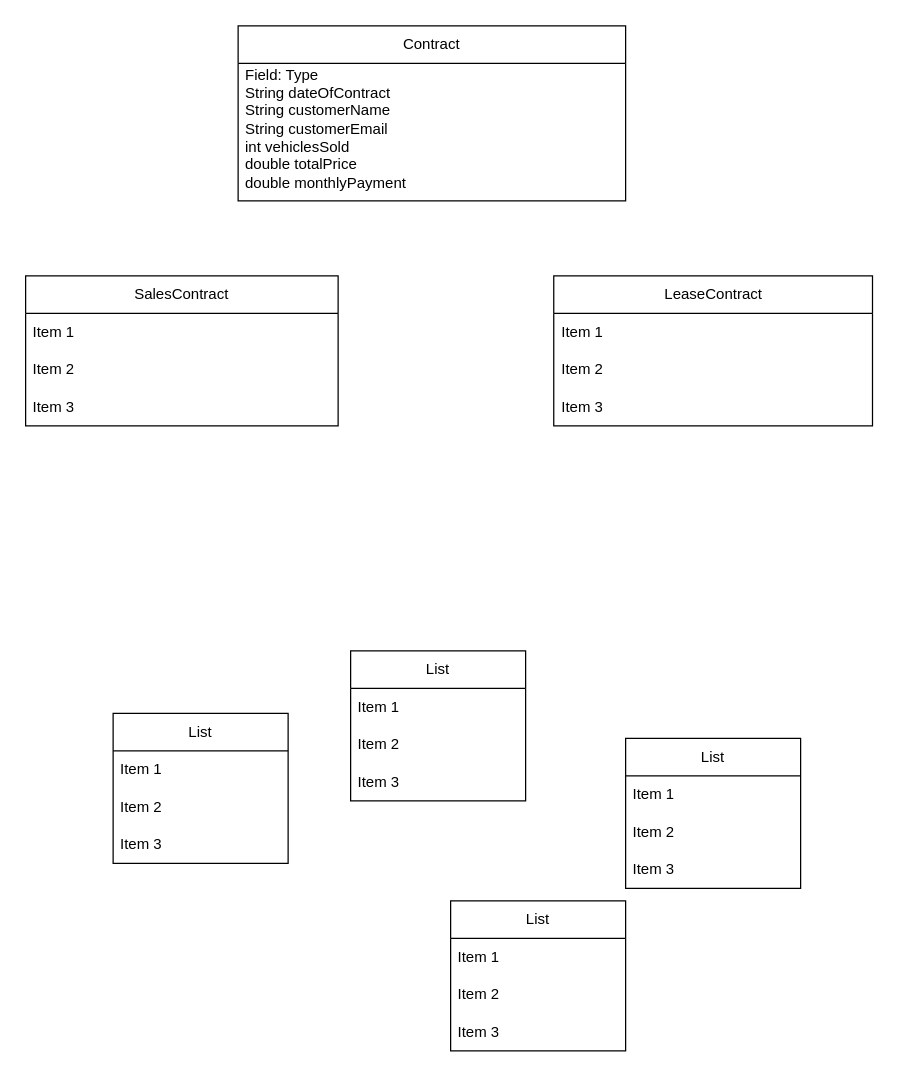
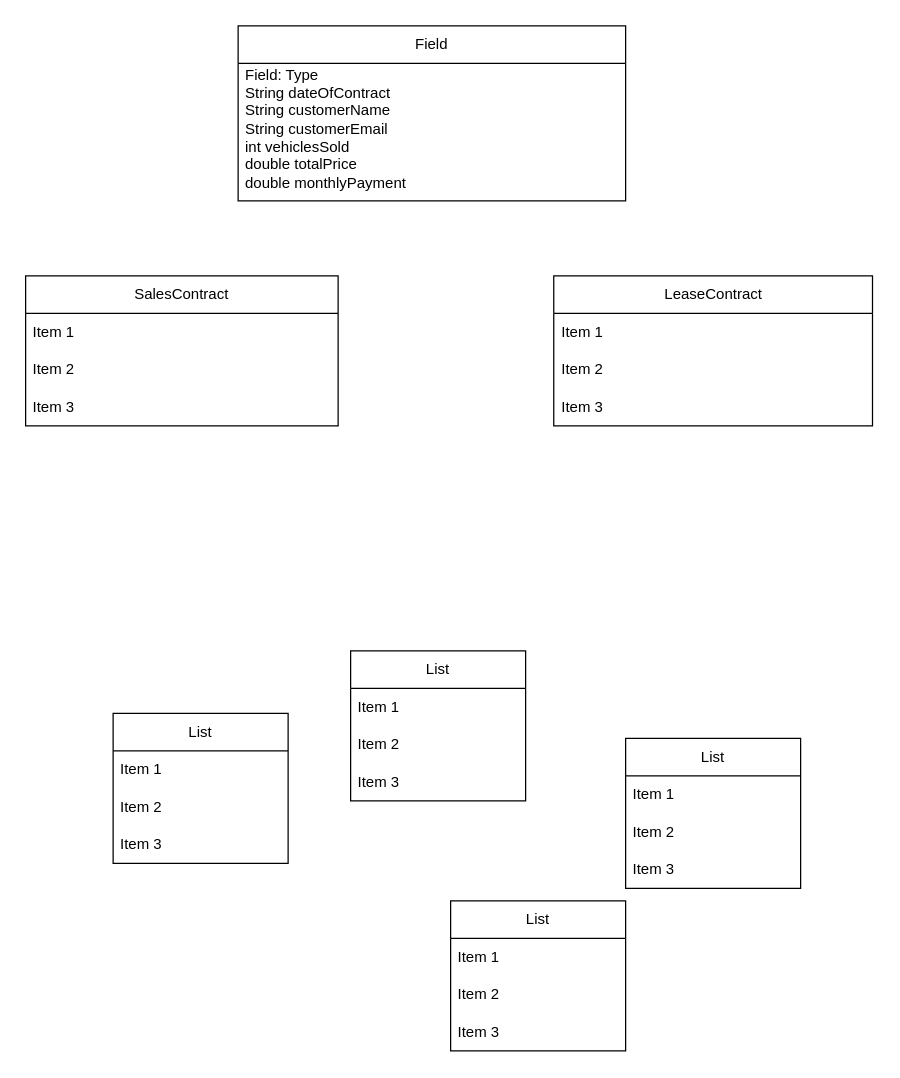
node "Contract": label "Contract" -> "Field"
